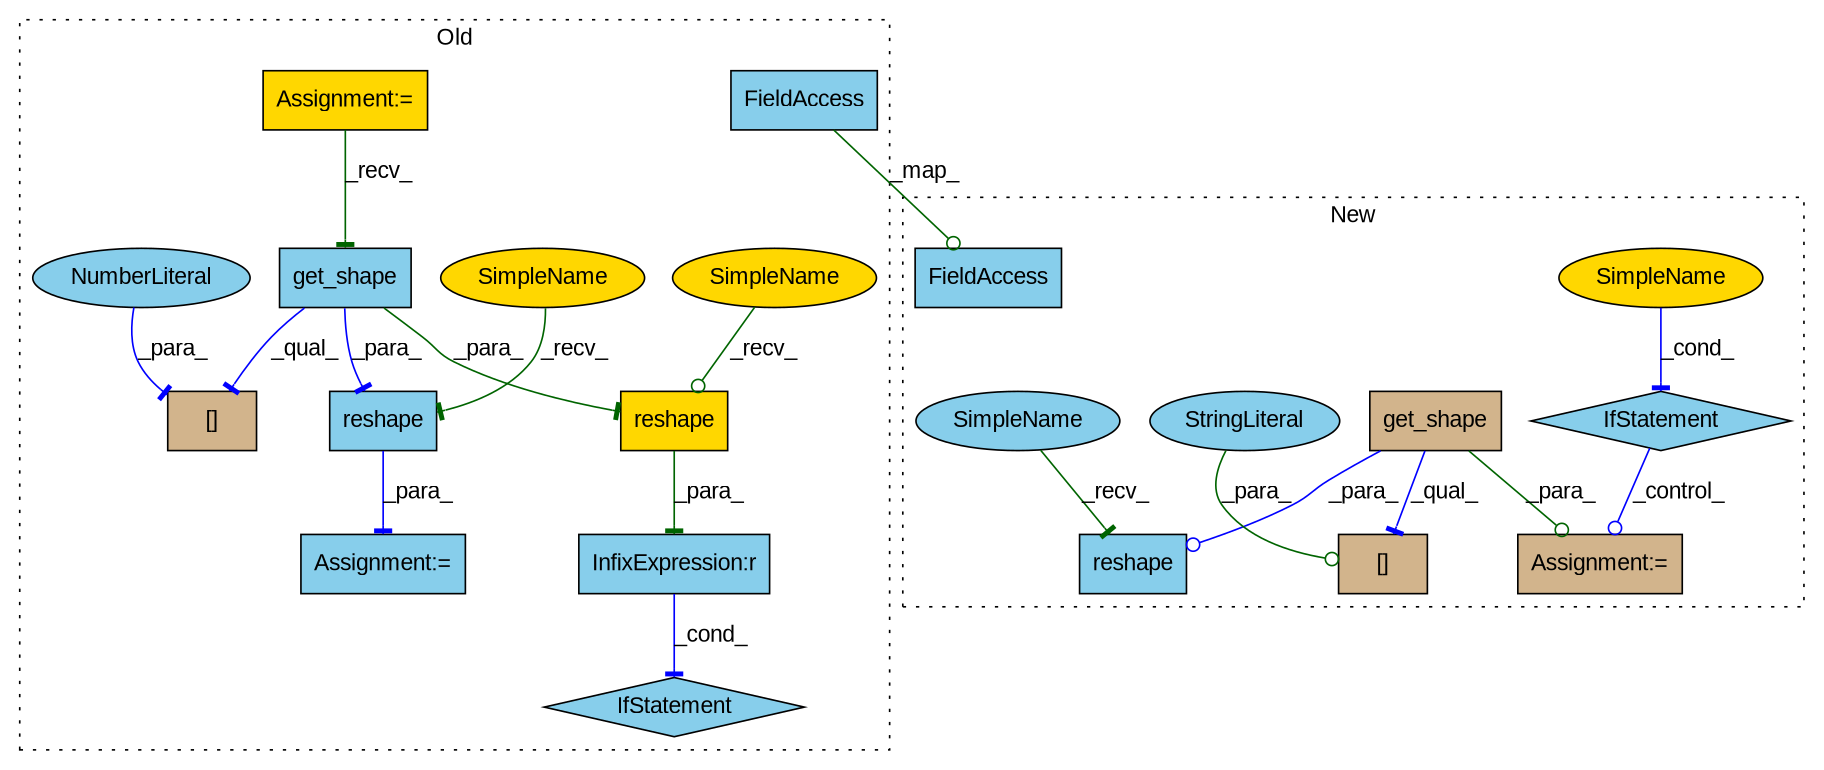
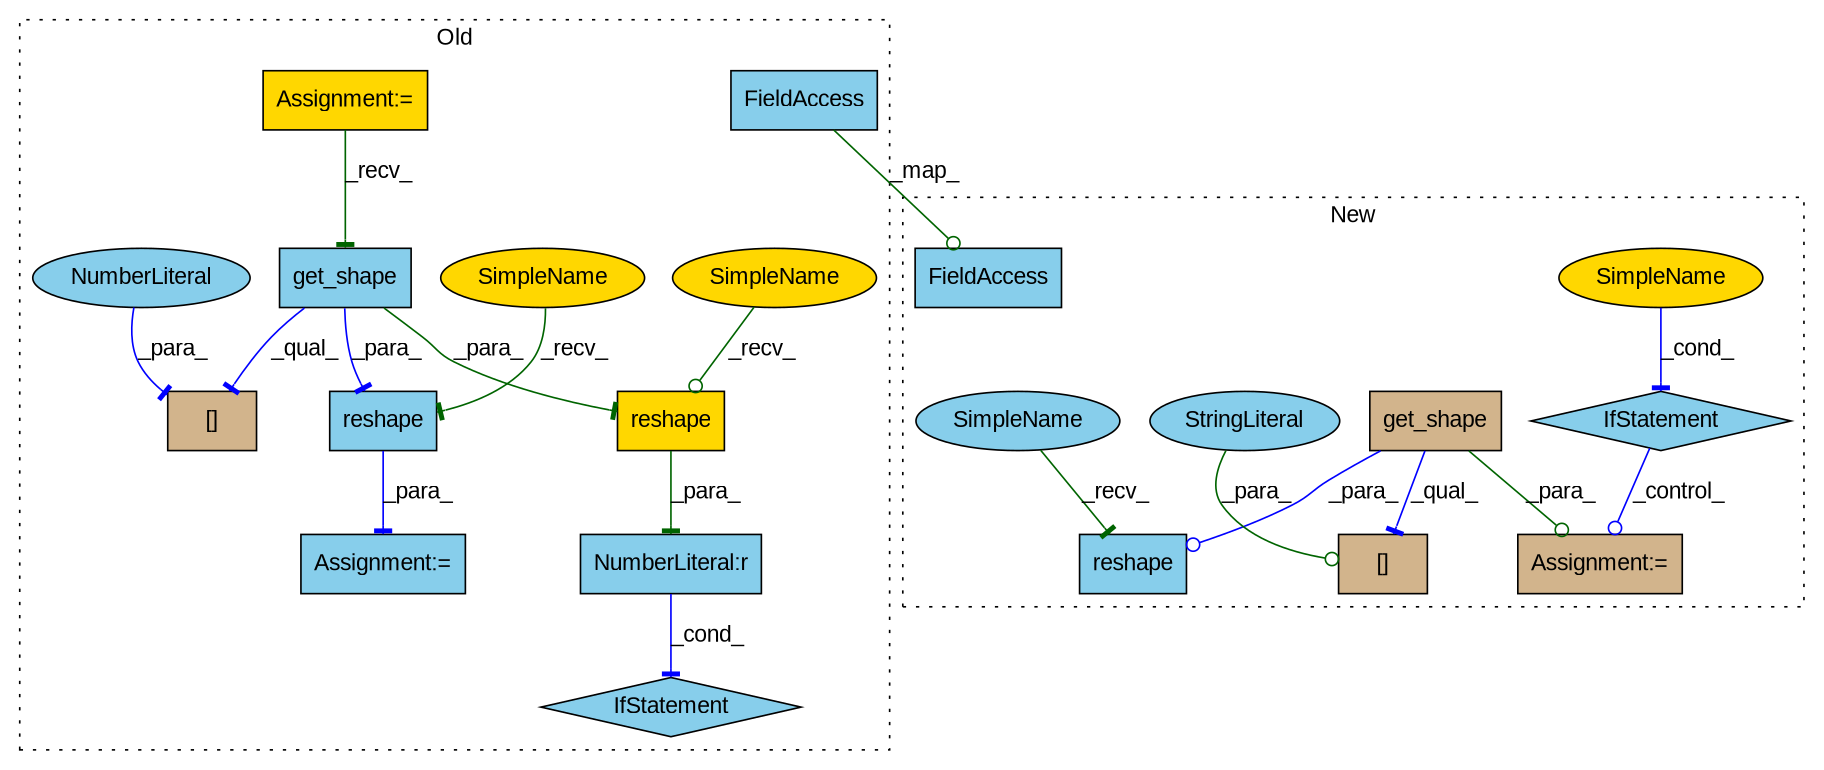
node "InfixExpression:r": label "InfixExpression:r" -> "NumberLiteral:r"
